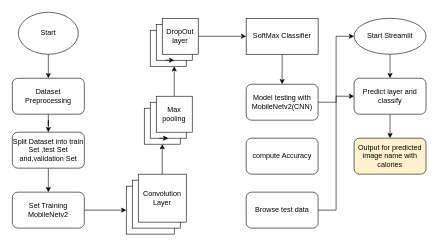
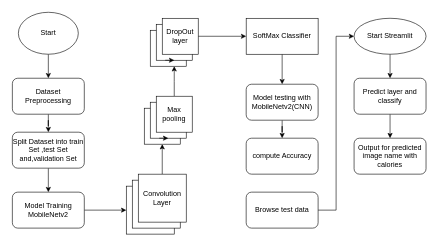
edge "Model testing with MobileNetv2(CNN)" -> "Predict layer and classify": now "Model testing with MobileNetv2(CNN)" -> "compute Accuracy"
node "Output for predicted image name with calories": fillcolor #fff2cc -> #ffffff
node "Set Training MobileNetv2": label "Set Training MobileNetv2" -> "Model Training MobileNetv2"
